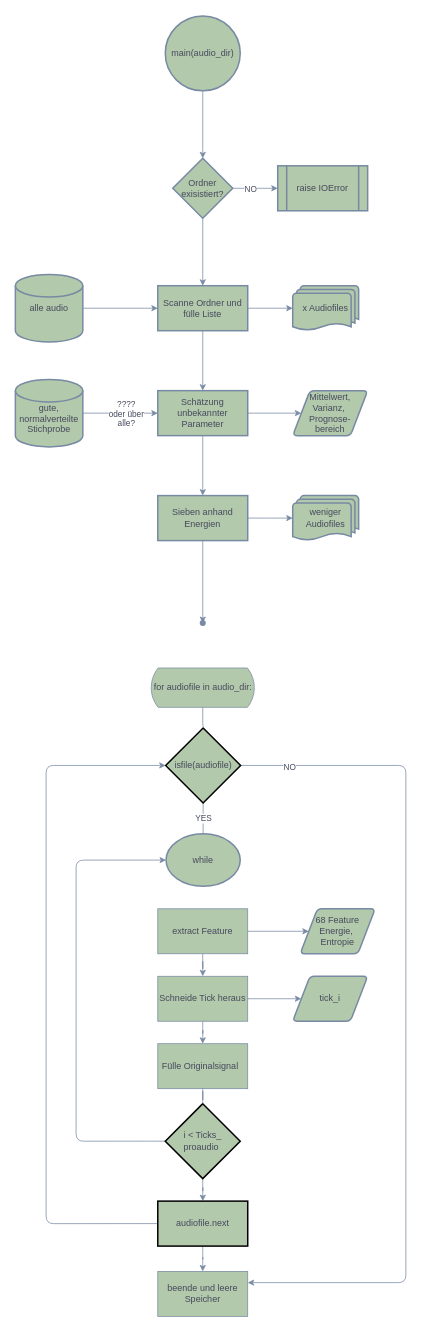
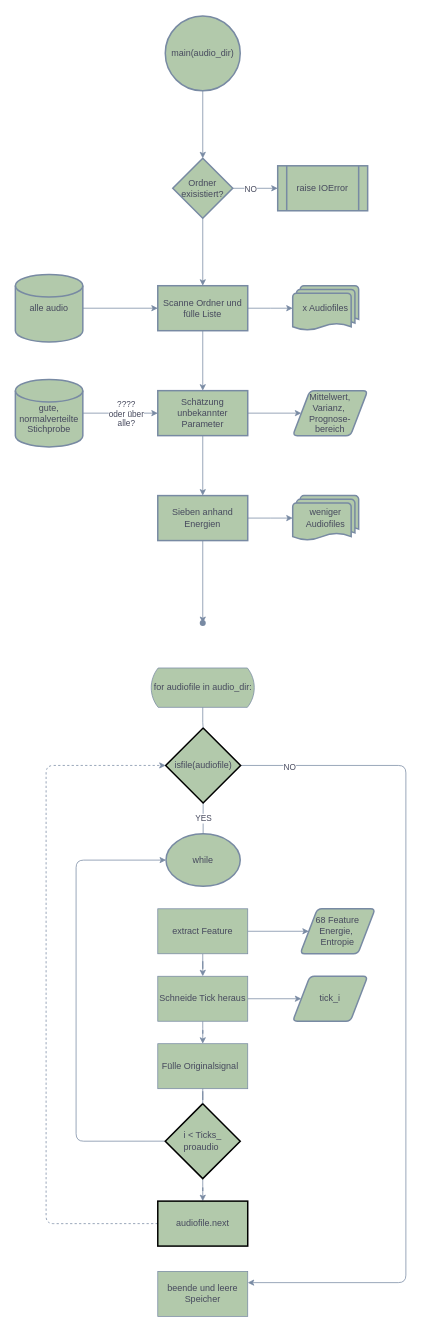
edge "audiofile.next" -> "isfile(audiofile)": style solid -> dashed
edge "audiofile.next" -> "beende und leere Speicher": removed
